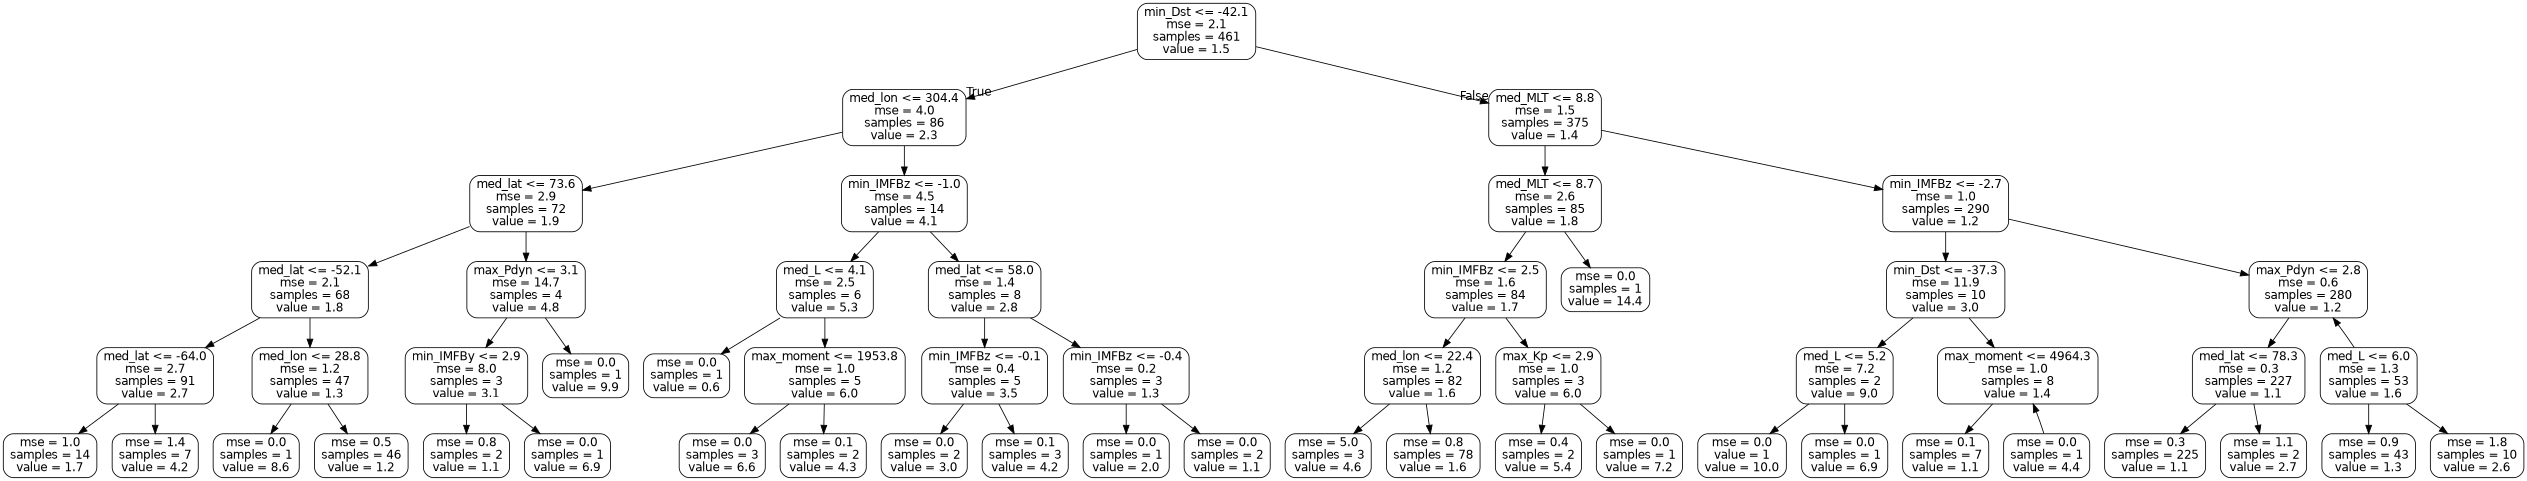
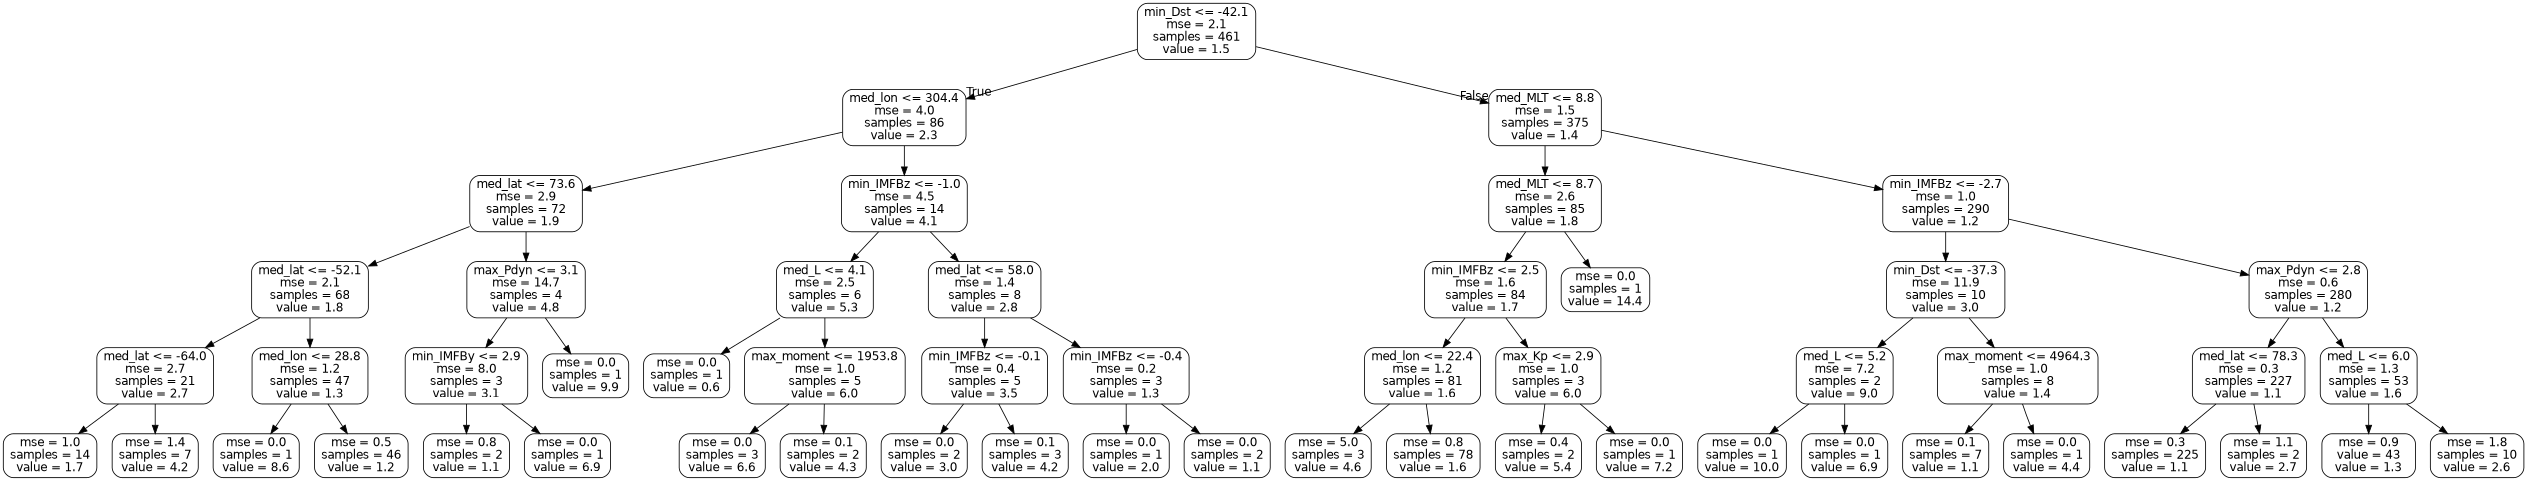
edge "med_L <= 6.0 mse = 1.3 samples = 53 value = 1.6" -> "max_Pdyn <= 2.8 mse = 0.6 samples = 280 value = 1.2": reversed
node "med_lat <= -64.0 mse = 2.7 samples = 91 value = 2.7": label "med_lat <= -64.0 mse = 2.7 samples = 91 value = 2.7" -> "med_lat <= -64.0 mse = 2.7 samples = 21 value = 2.7"
node "med_lon <= 22.4 mse = 1.2 samples = 82 value = 1.6": label "med_lon <= 22.4 mse = 1.2 samples = 82 value = 1.6" -> "med_lon <= 22.4 mse = 1.2 samples = 81 value = 1.6"
edge "mse = 0.0 samples = 1 value = 4.4" -> "max_moment <= 4964.3 mse = 1.0 samples = 8 value = 1.4": reversed
node "mse = 0.0 value = 1 value = 10.0": label "mse = 0.0 value = 1 value = 10.0" -> "mse = 0.0 samples = 1 value = 10.0"
node "mse = 0.9 samples = 43 value = 1.3": label "mse = 0.9 samples = 43 value = 1.3" -> "mse = 0.9 value = 43 value = 1.3"
